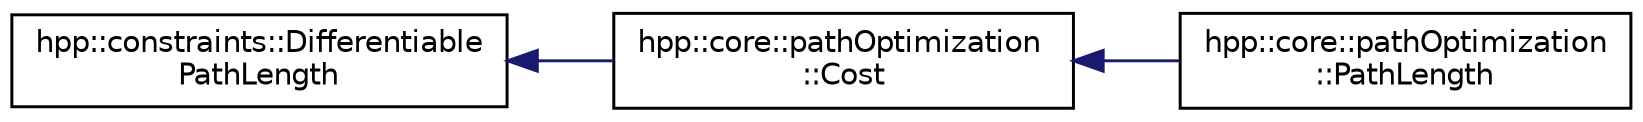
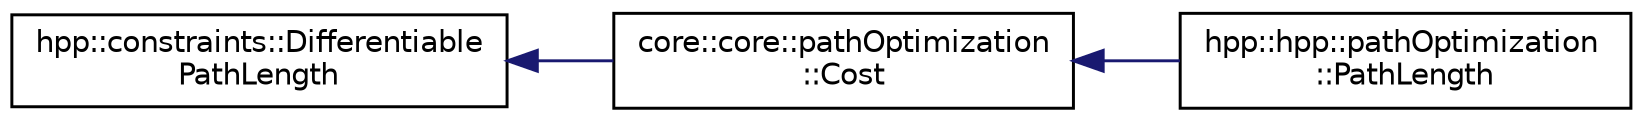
node "hpp::core::pathOptimization ::Cost": label "hpp::core::pathOptimization ::Cost" -> "core::core::pathOptimization ::Cost"
node "hpp::core::pathOptimization ::PathLength": label "hpp::core::pathOptimization ::PathLength" -> "hpp::hpp::pathOptimization ::PathLength"
